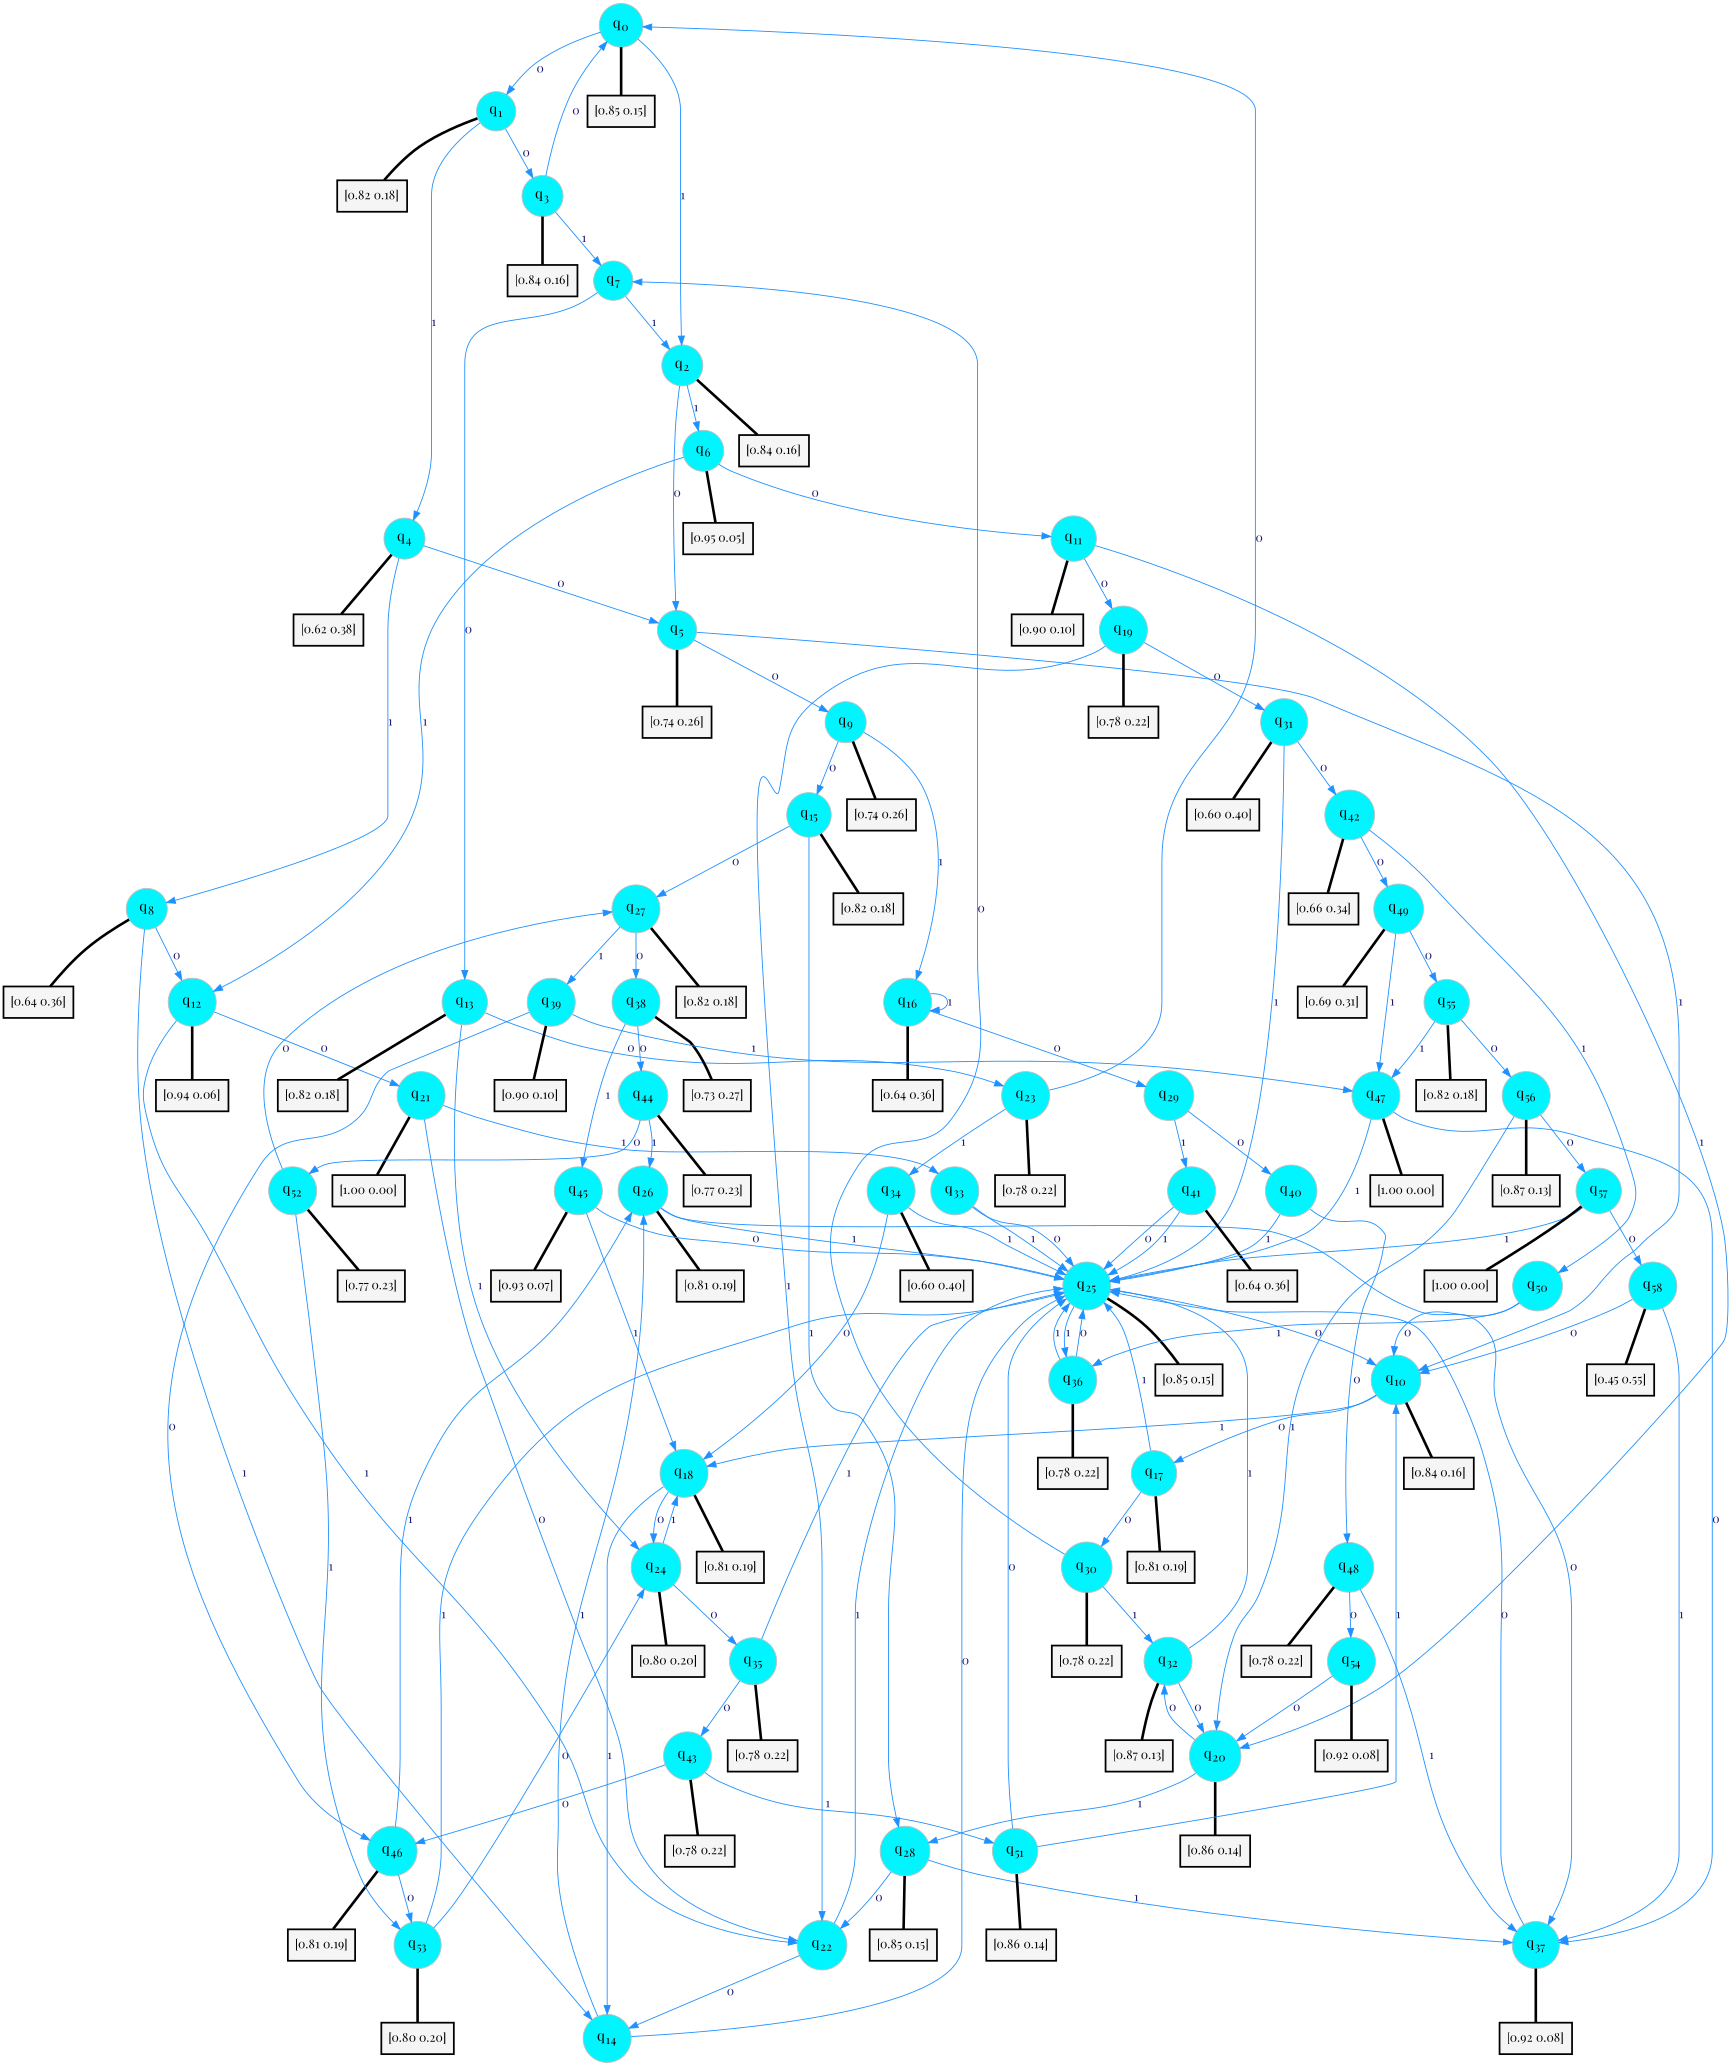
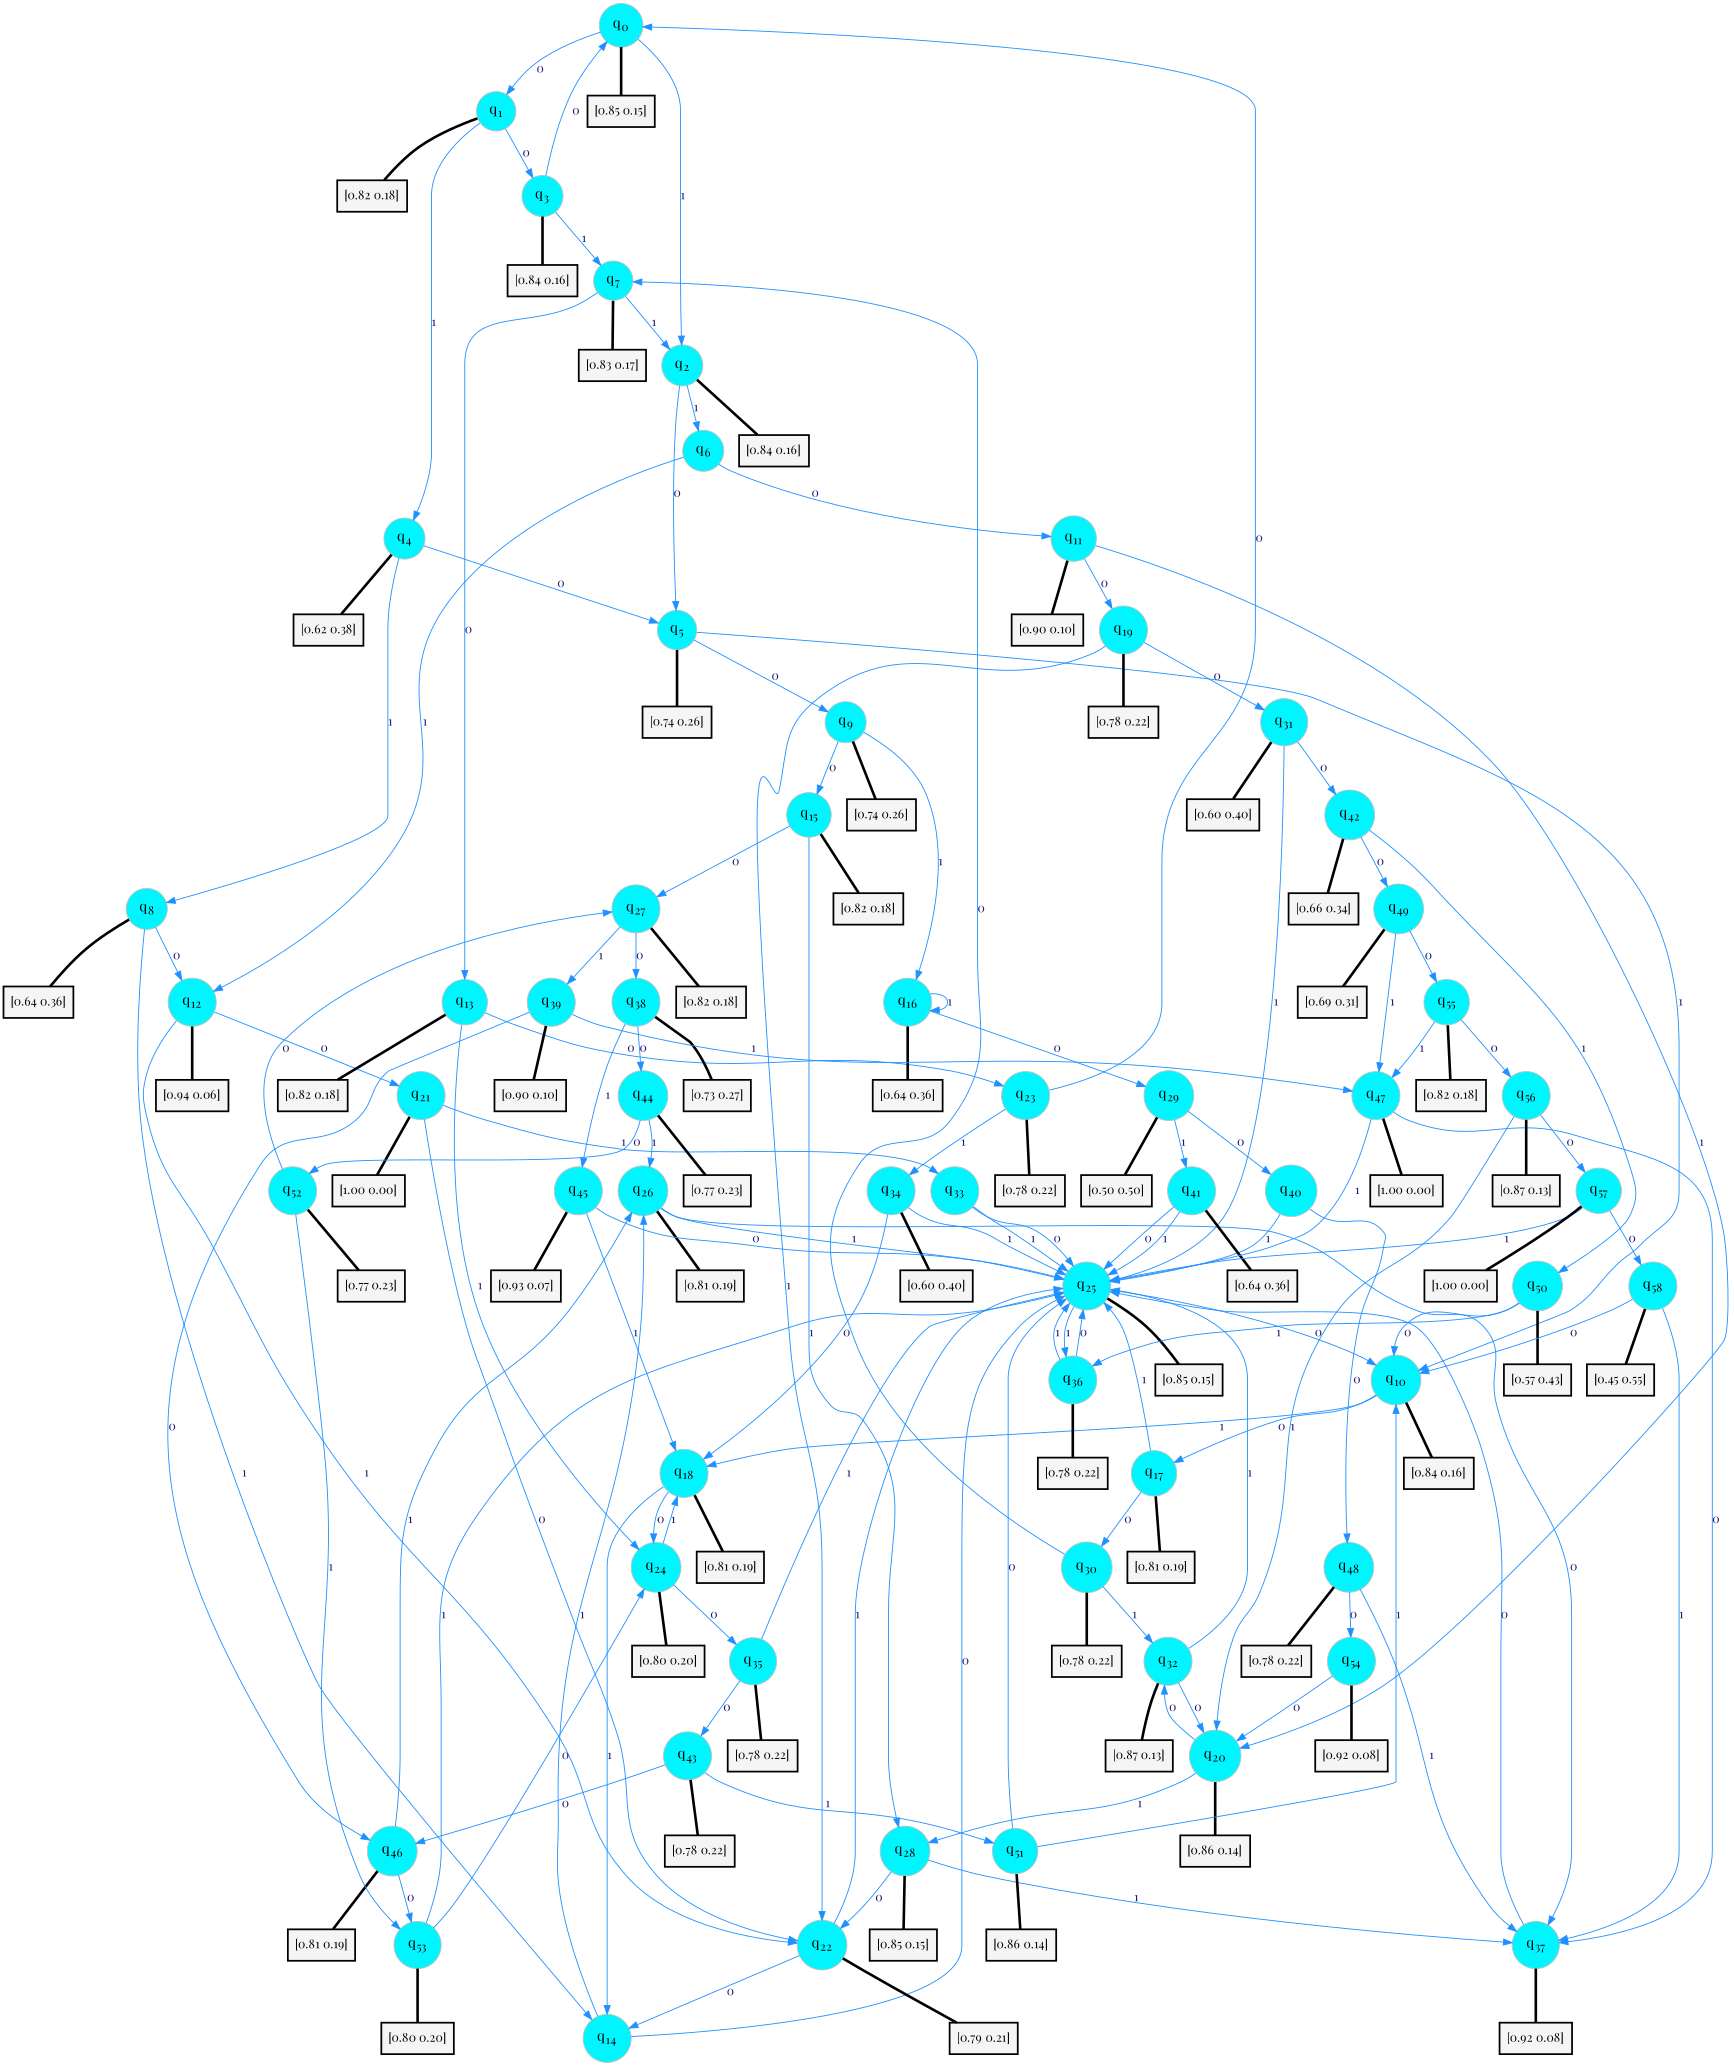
node "[0.83 0.17]": added
node "[0.95 0.05]": removed
node "[0.50 0.50]": added
node "[0.57 0.43]": added
node "[0.79 0.21]": added
